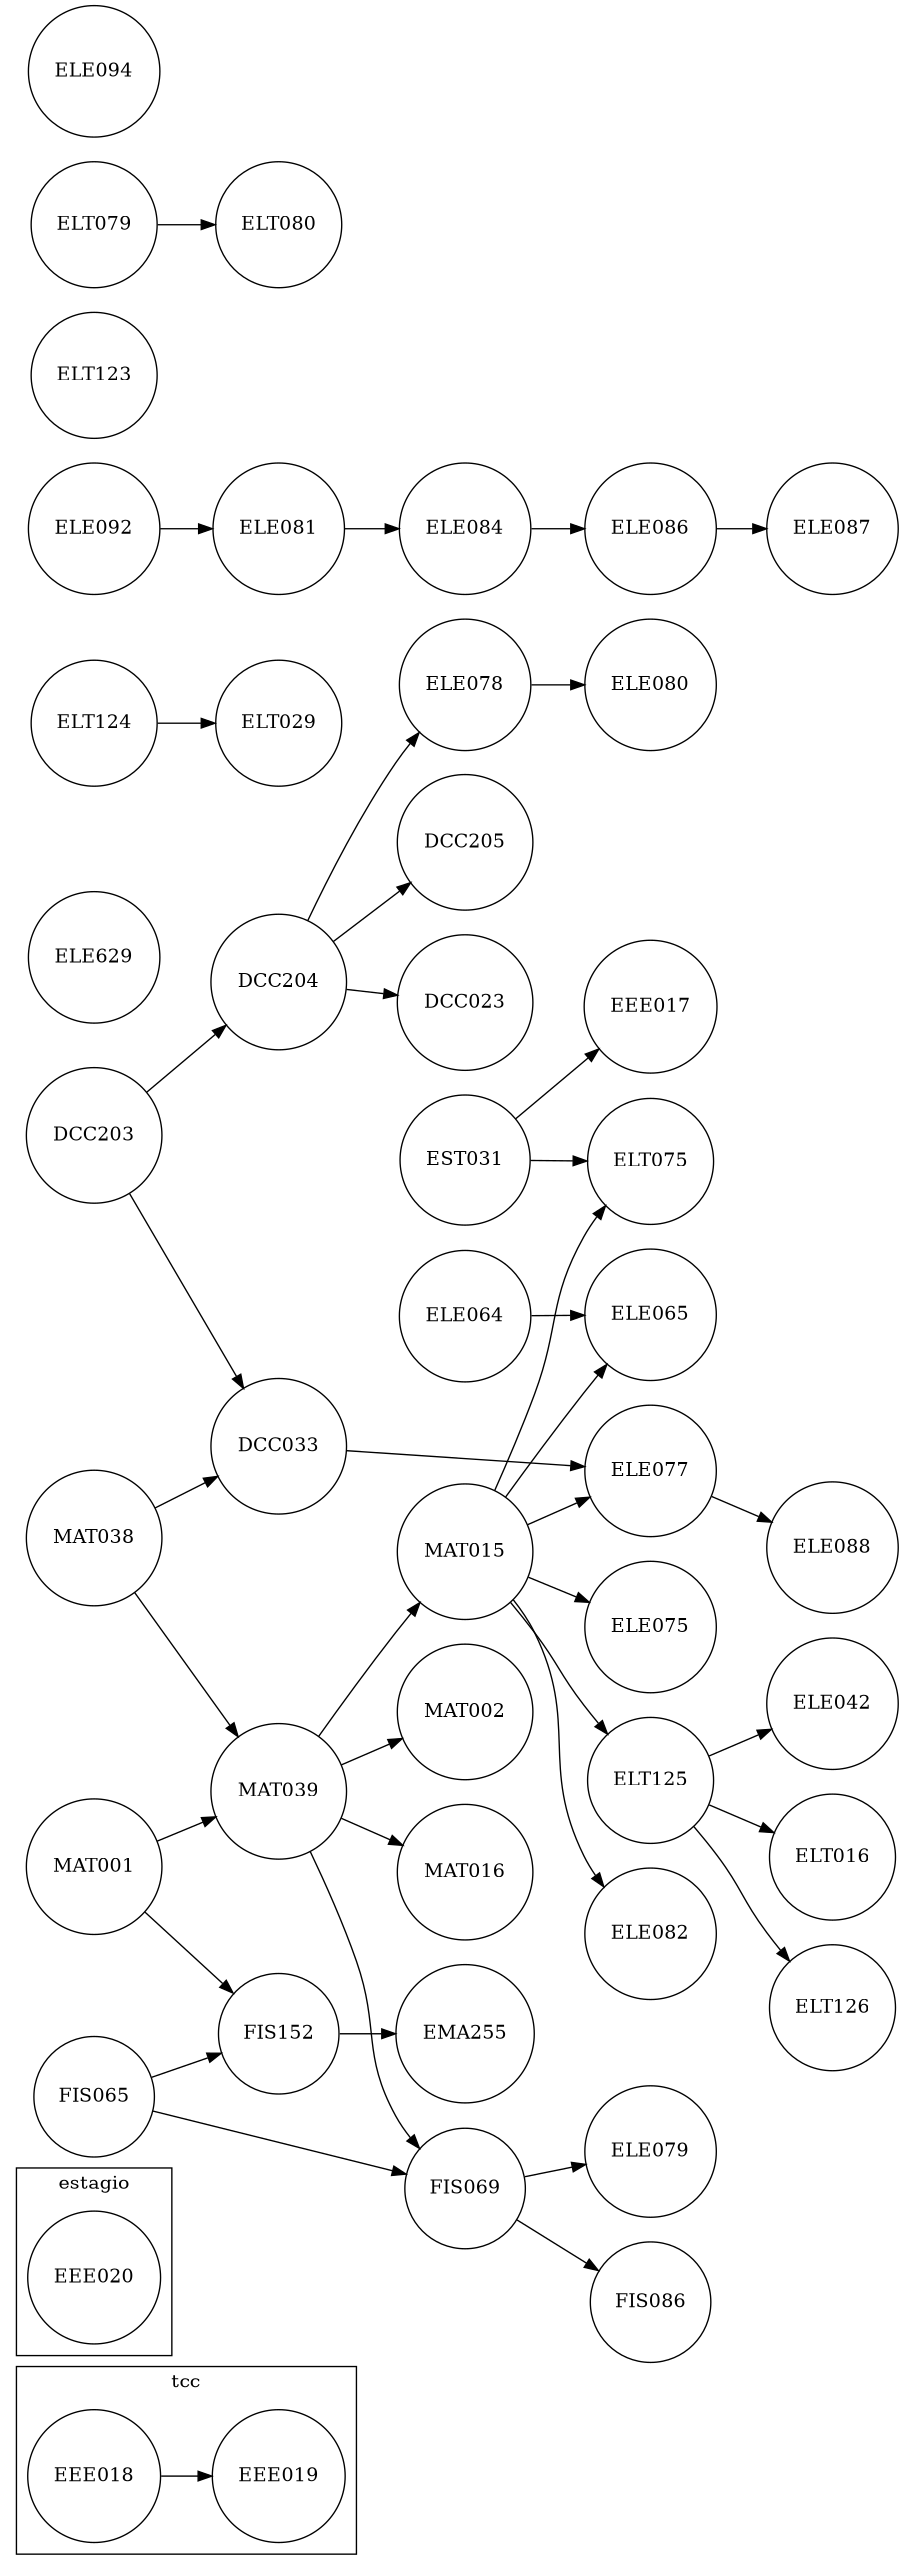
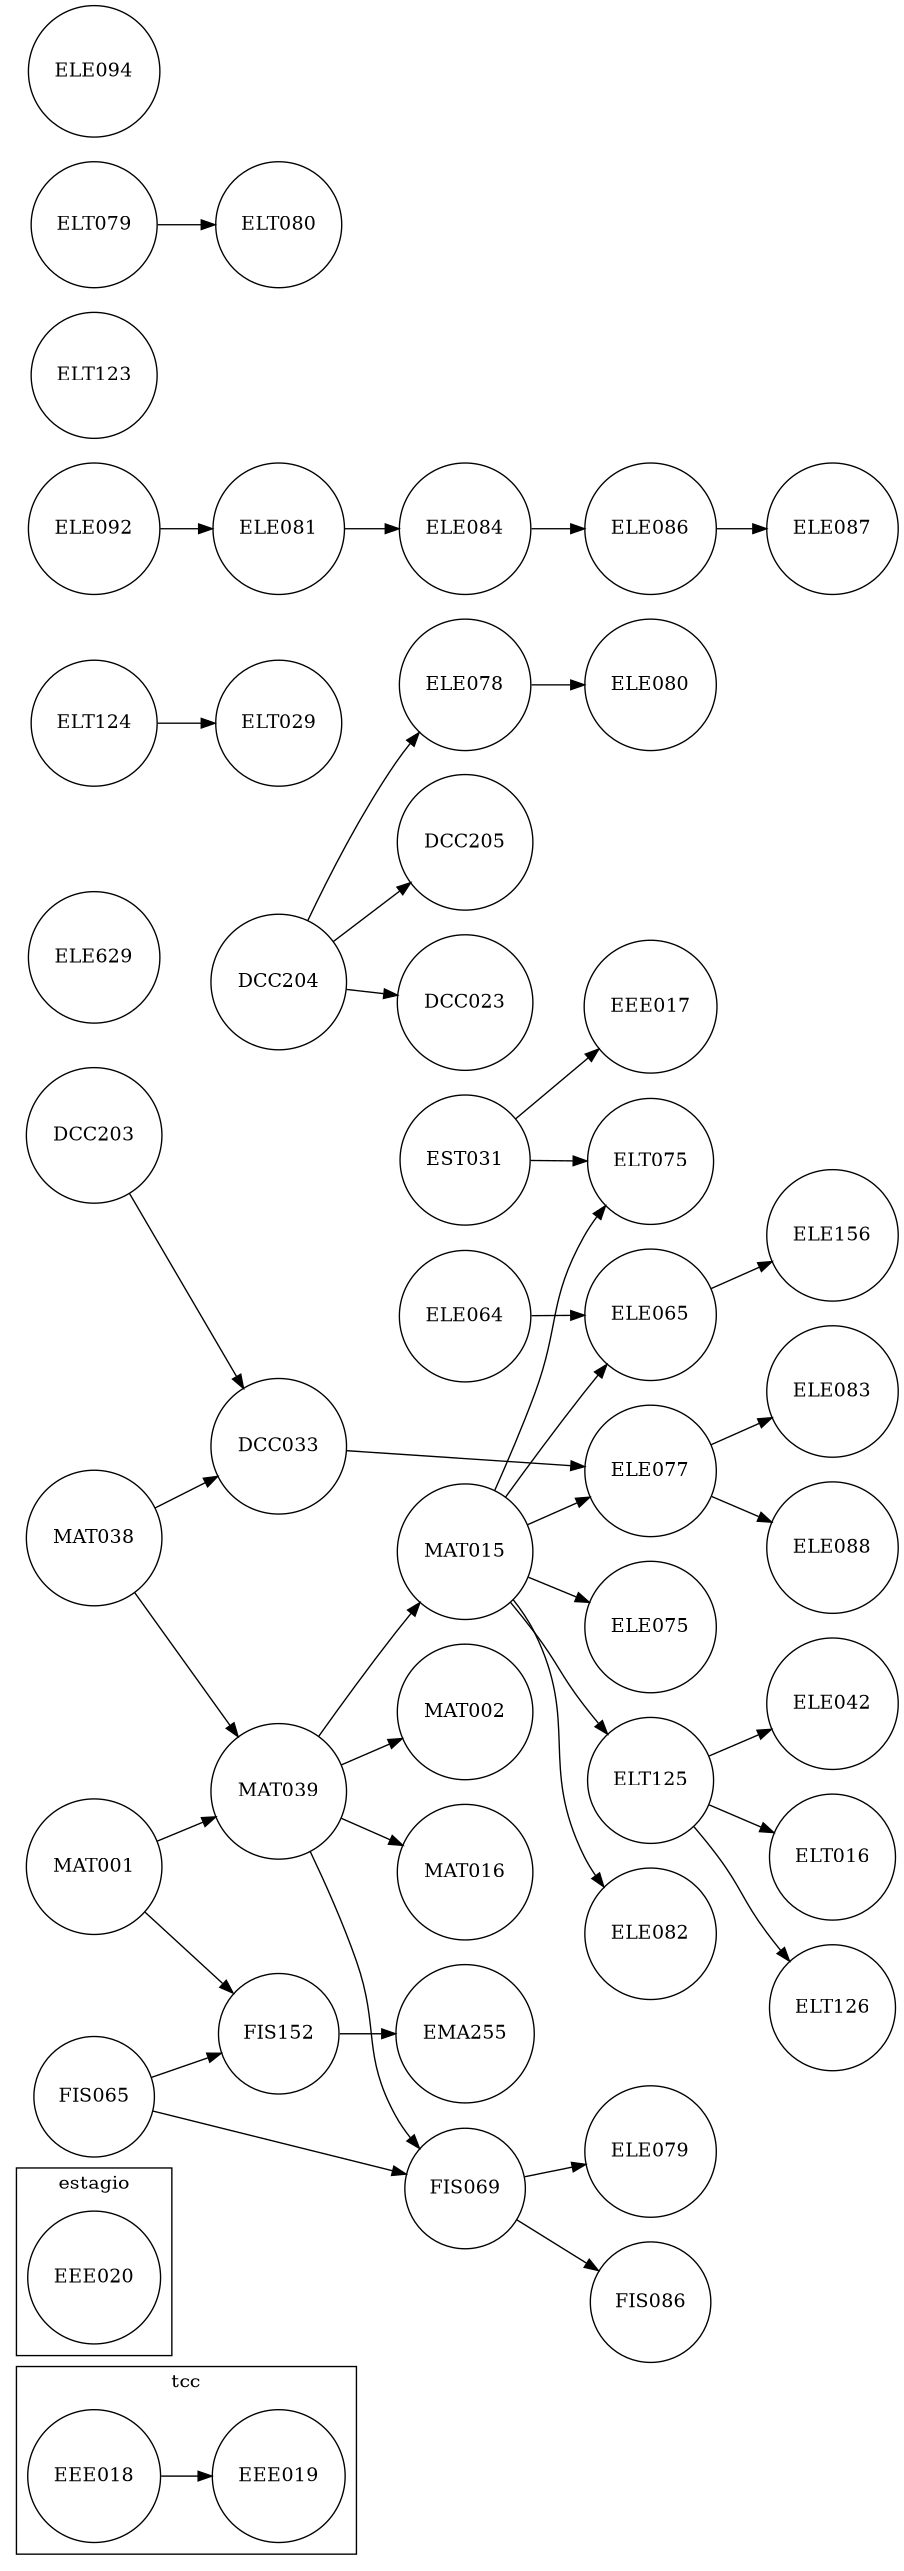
edge "DCC203" -> "DCC204": removed
node "ELE156": added
node "ELE083": added
